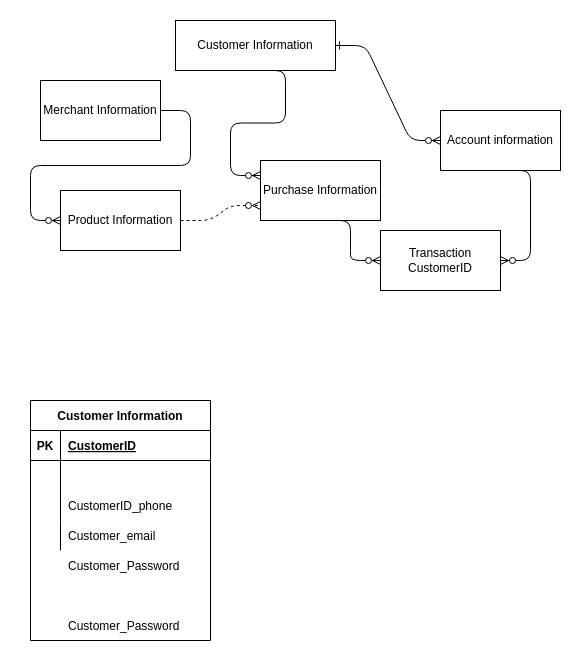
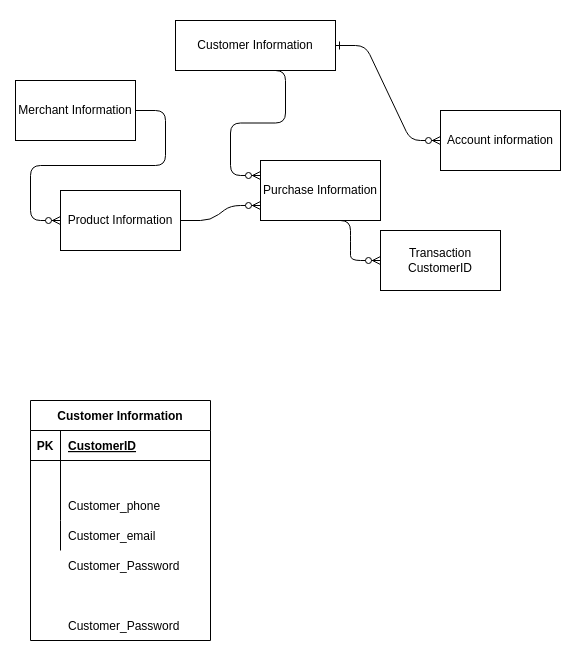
node "Merchant Information": moved (101, 111) -> (76, 111)
edge "Product Information" -> "Purchase Information": style dashed -> solid
edge "Account information" -> "Transaction CustomerID": removed
node "CustomerID_phone": label "CustomerID_phone" -> "Customer_phone"
